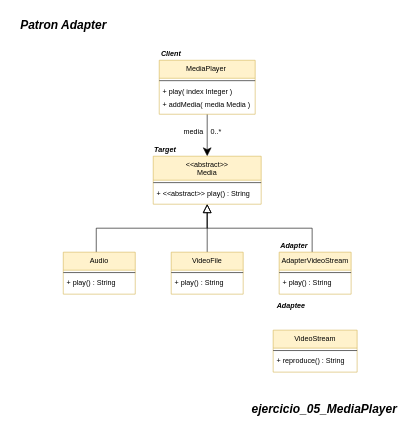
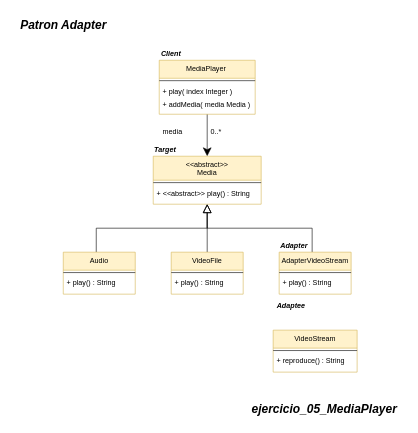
node "media": moved (194, 132) -> (173, 132)
